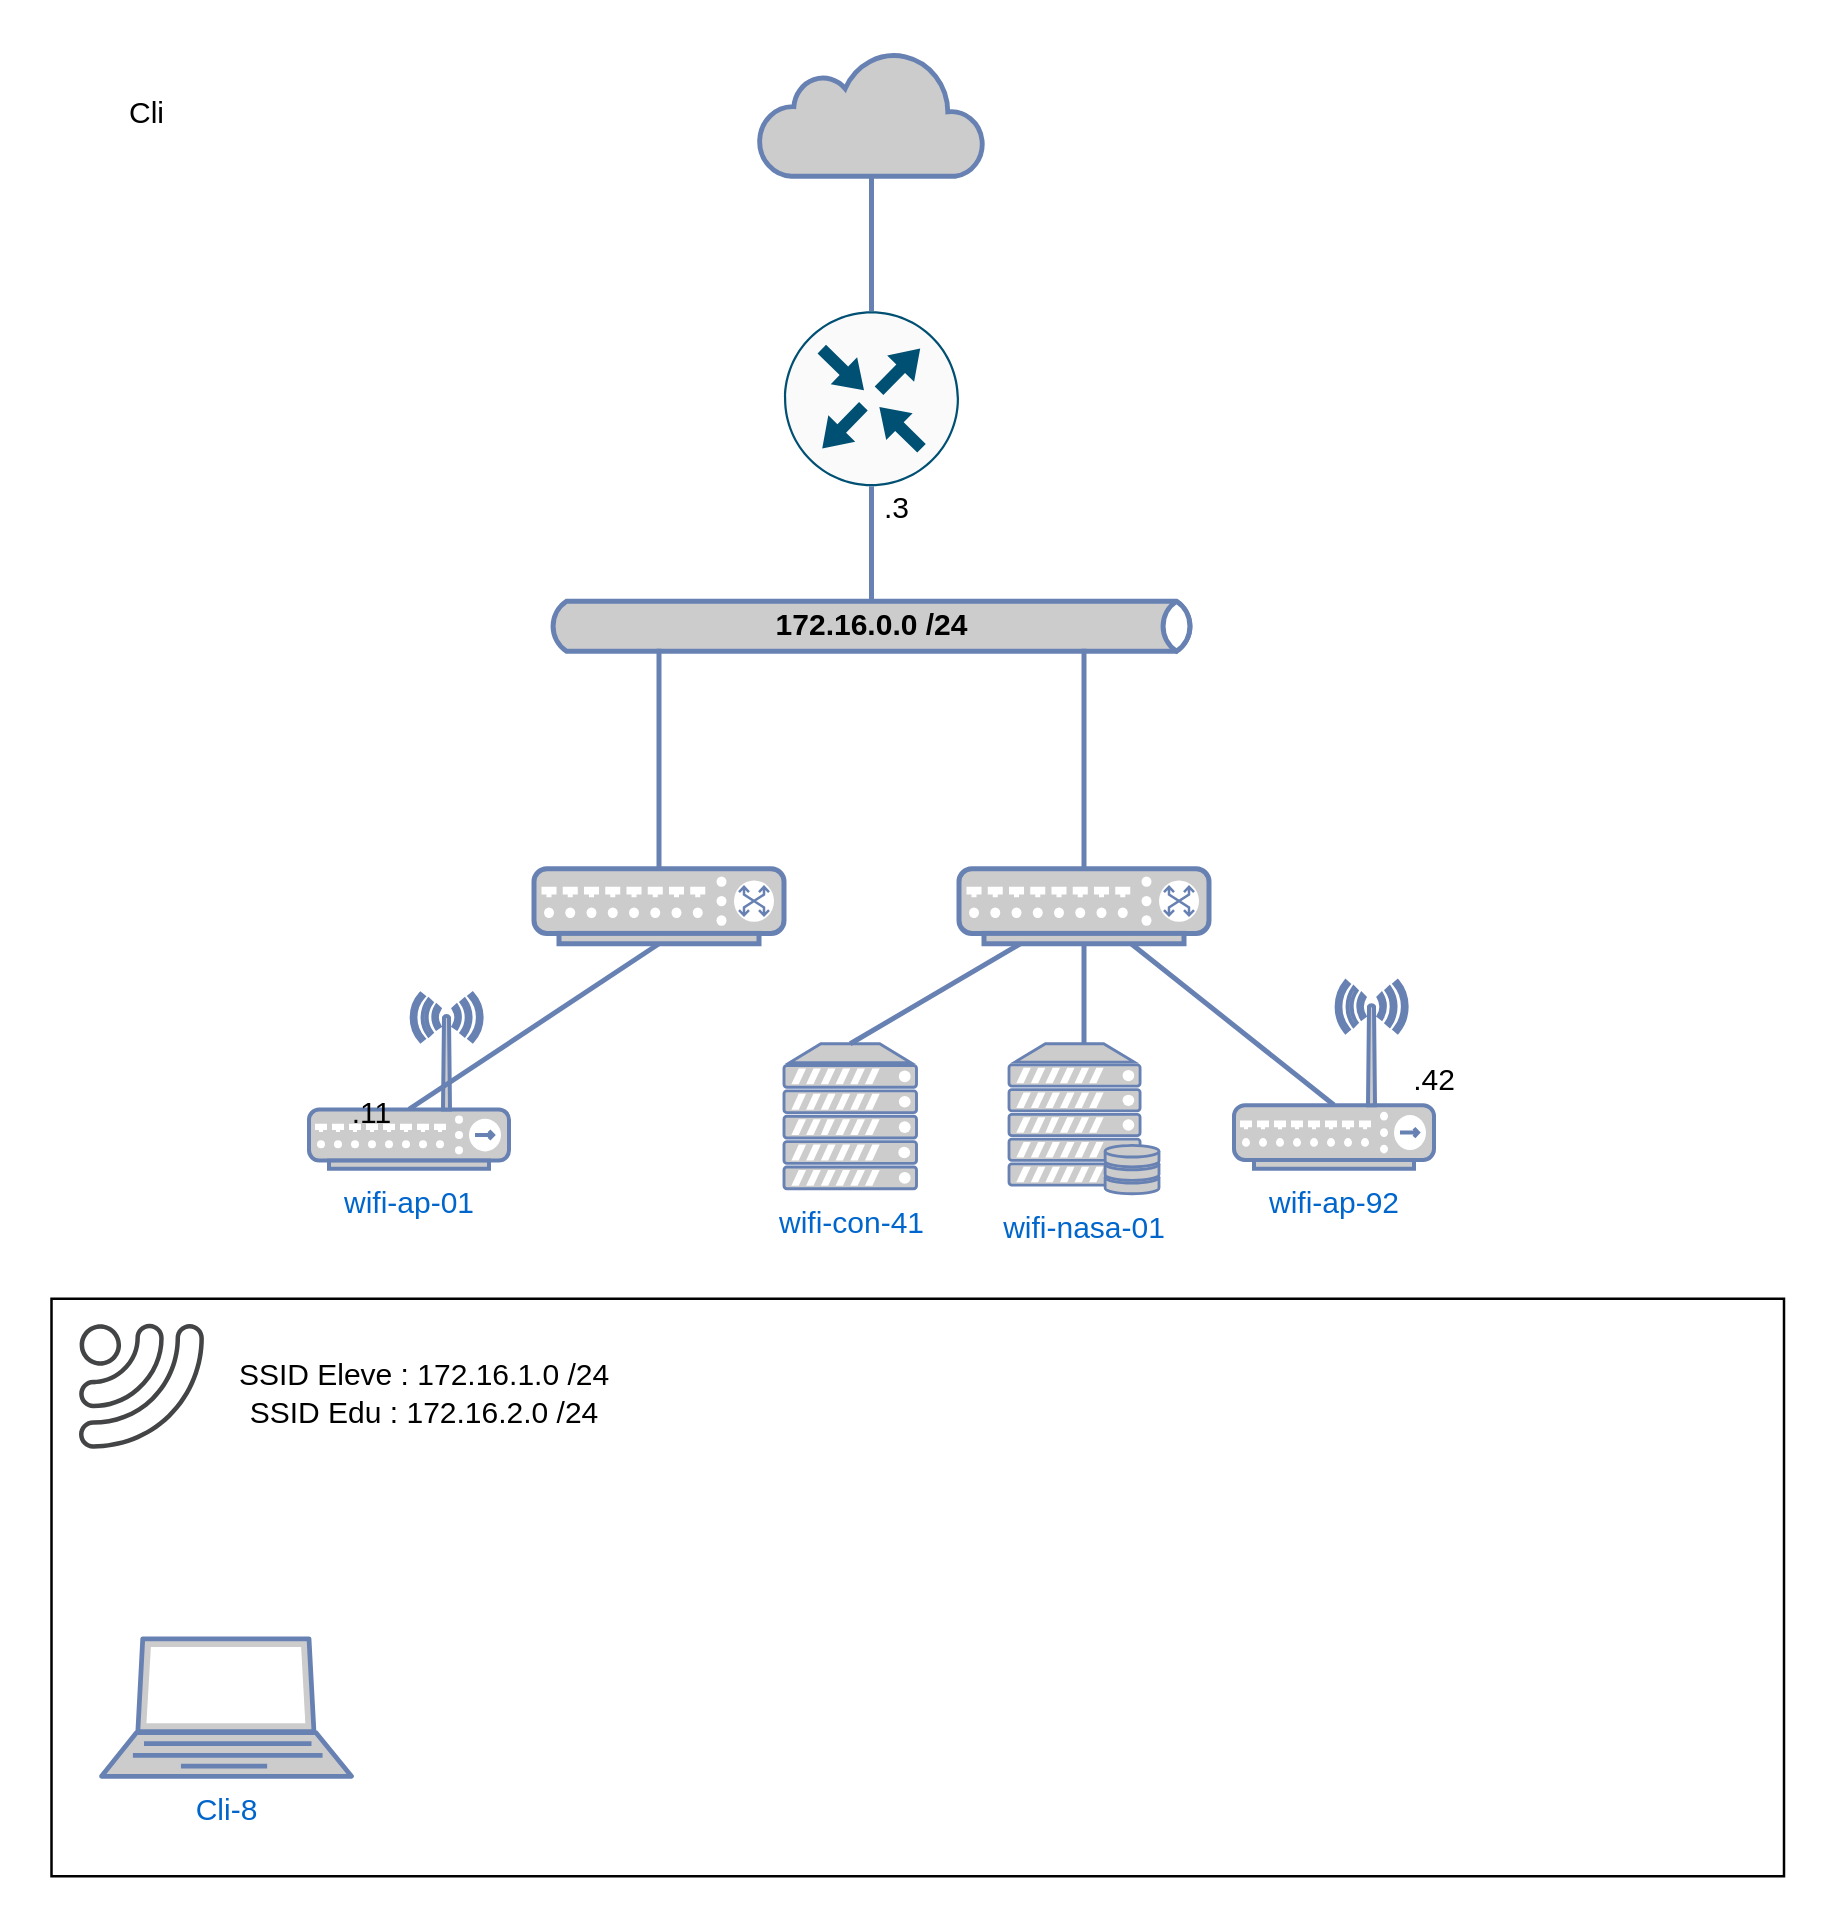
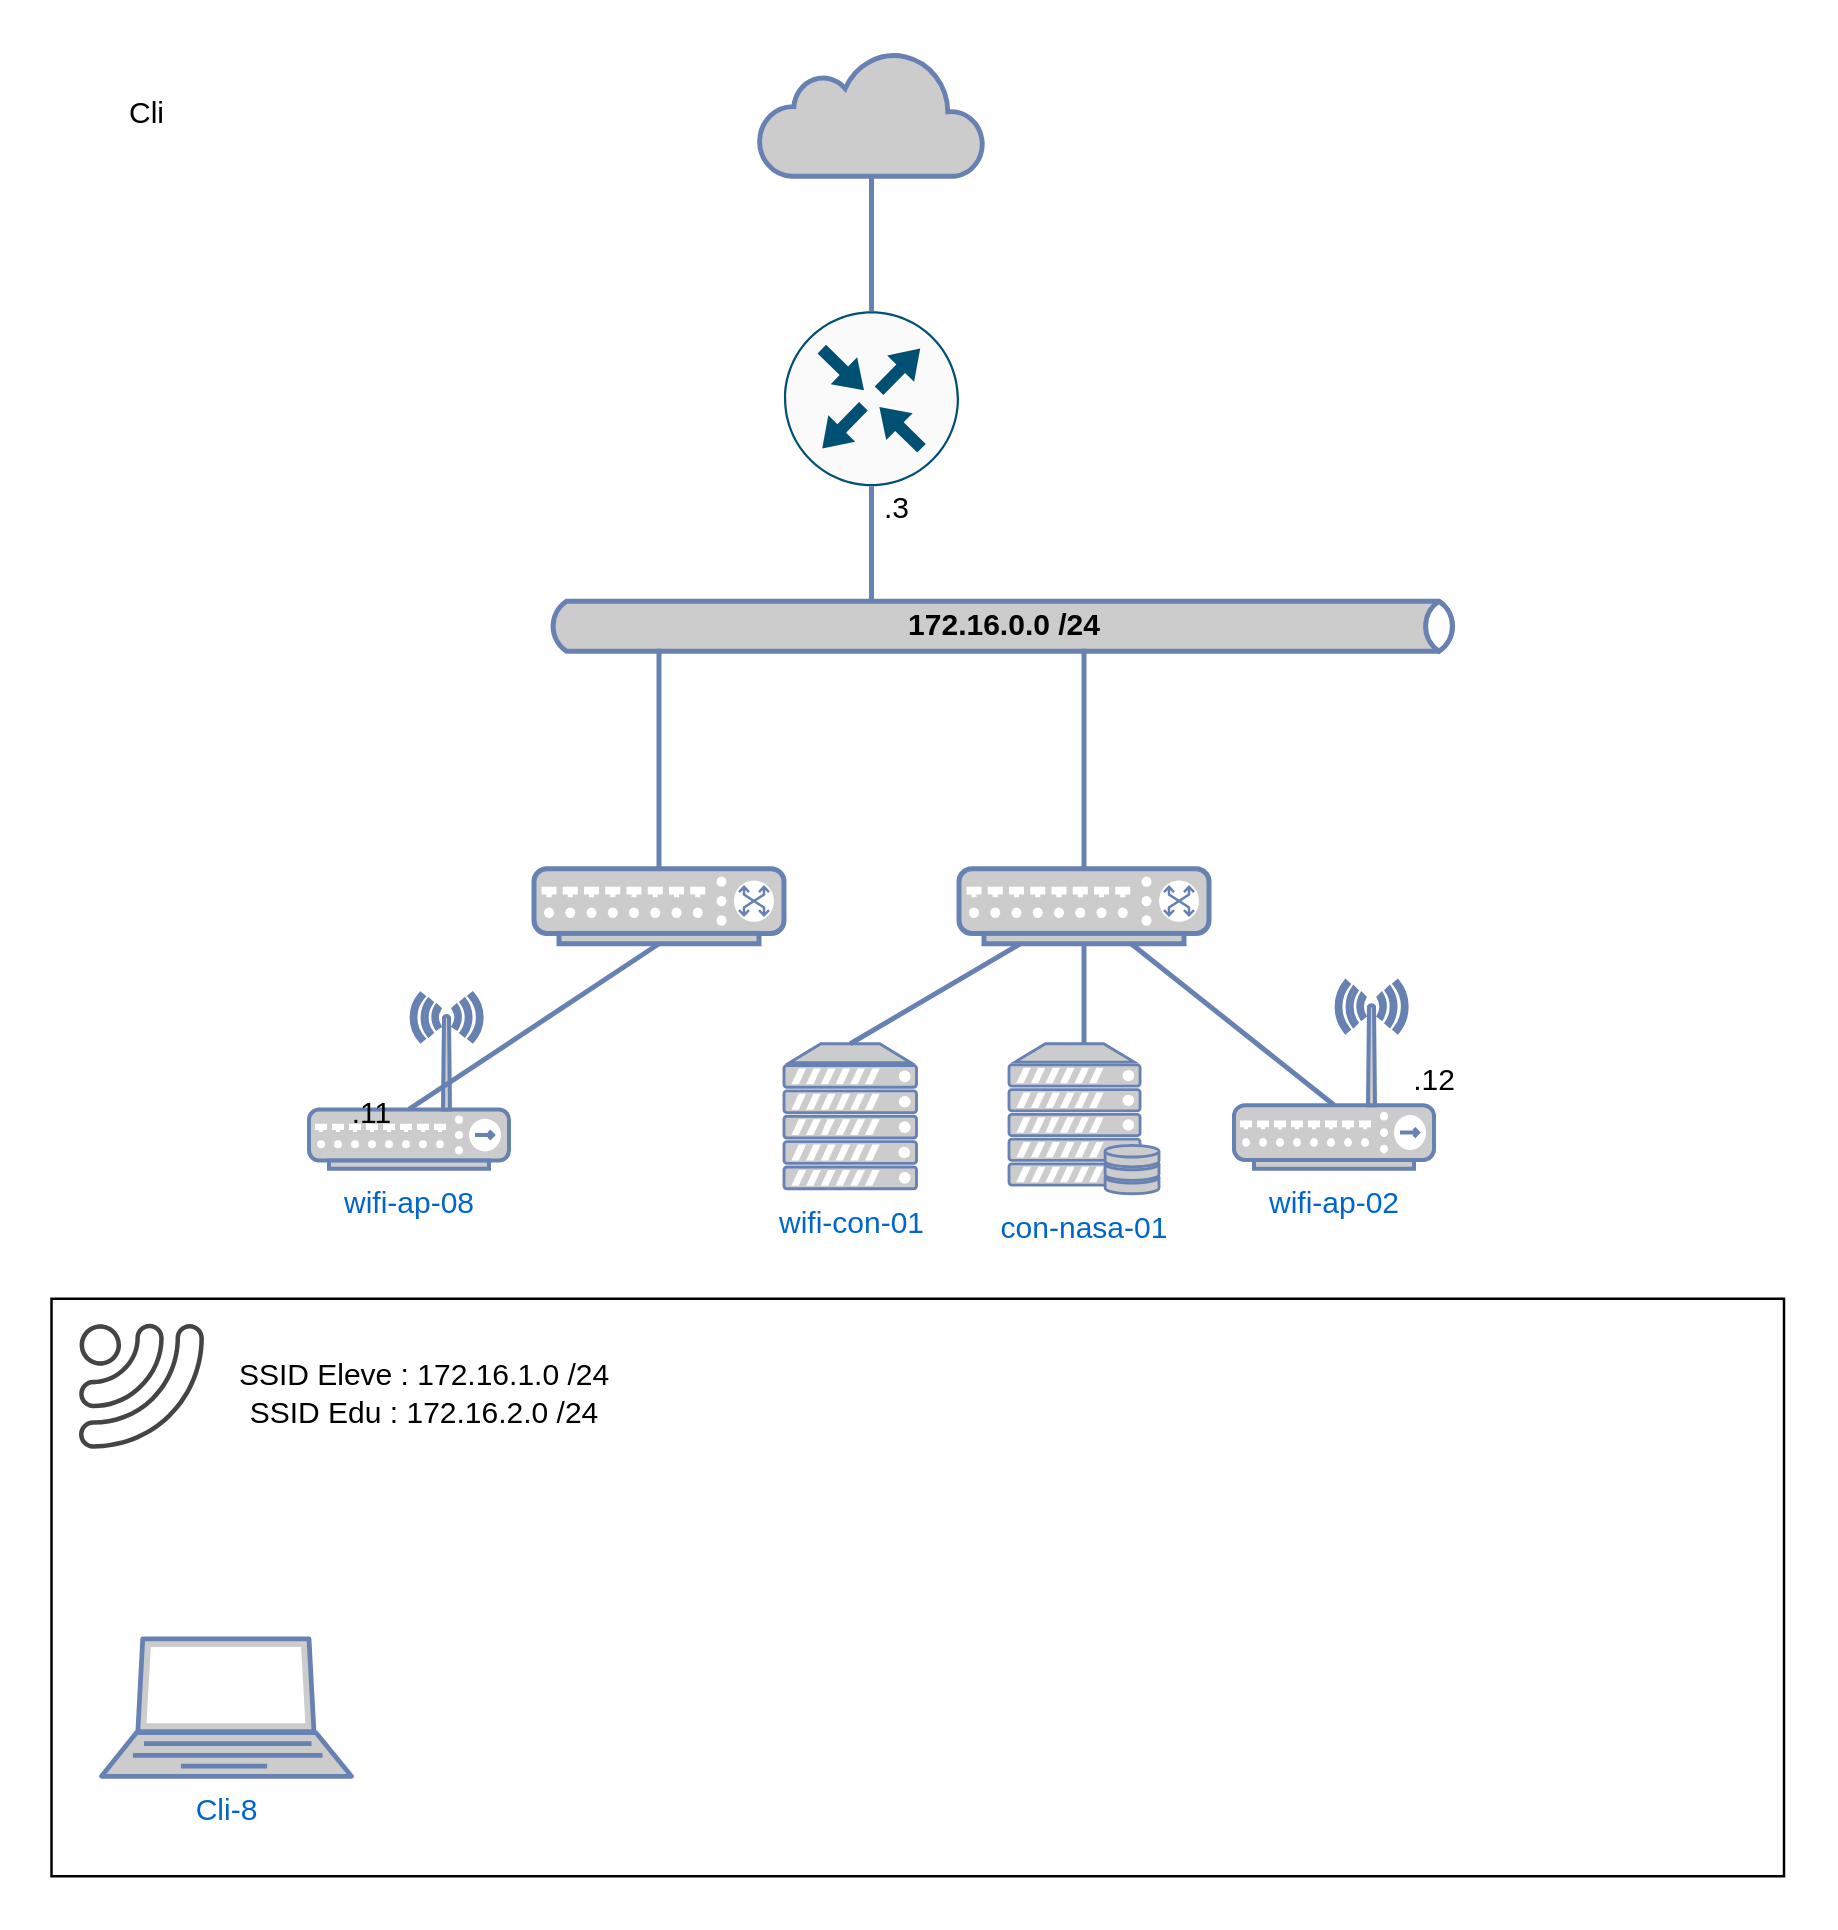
node "172.16.0.0 /24": size 650x50 -> 913x50
node ".42": label ".42" -> ".12"
node "wifi-ap-01": label "wifi-ap-01" -> "wifi-ap-08"
node "wifi-ap-92": label "wifi-ap-92" -> "wifi-ap-02"
node "wifi-con-41": label "wifi-con-41" -> "wifi-con-01"
node "wifi-nasa-01": label "wifi-nasa-01" -> "con-nasa-01"
